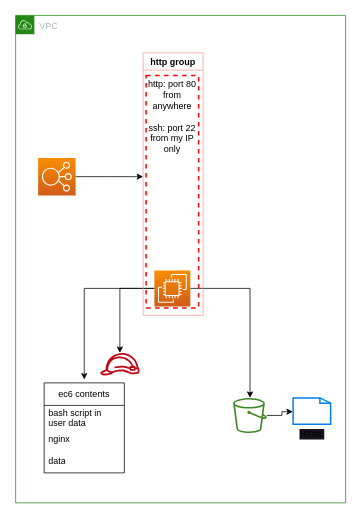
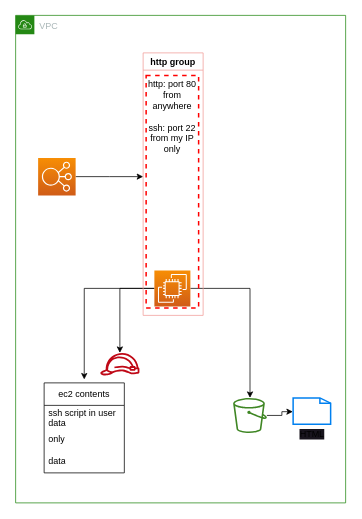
node "ec6 contents": label "ec6 contents" -> "ec2 contents"
node "bash script in user data": label "bash script in user data" -> "ssh script in user data"
node "nginx": label "nginx" -> "only"
